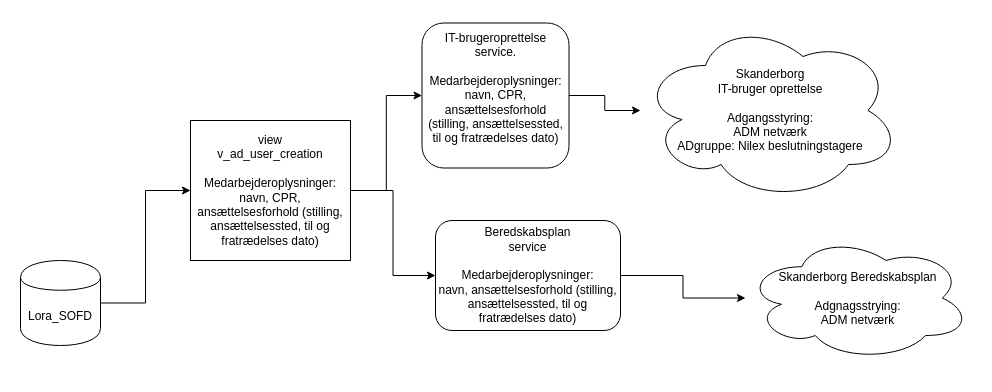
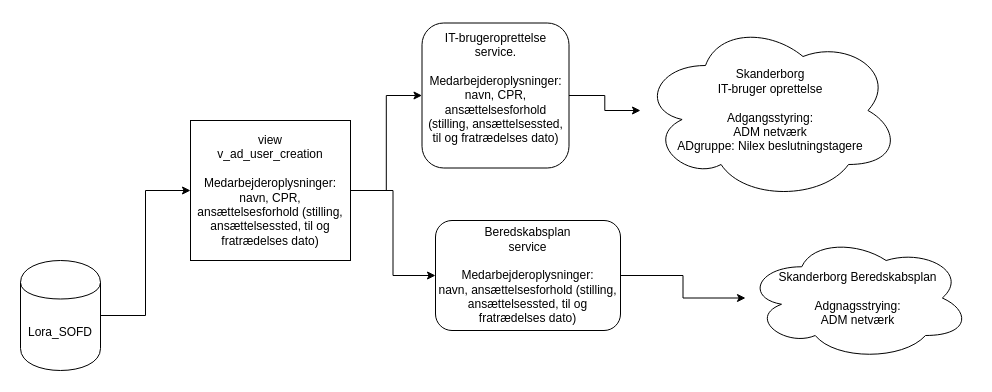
node "Lora_SOFD": size 80x85 -> 80x110
